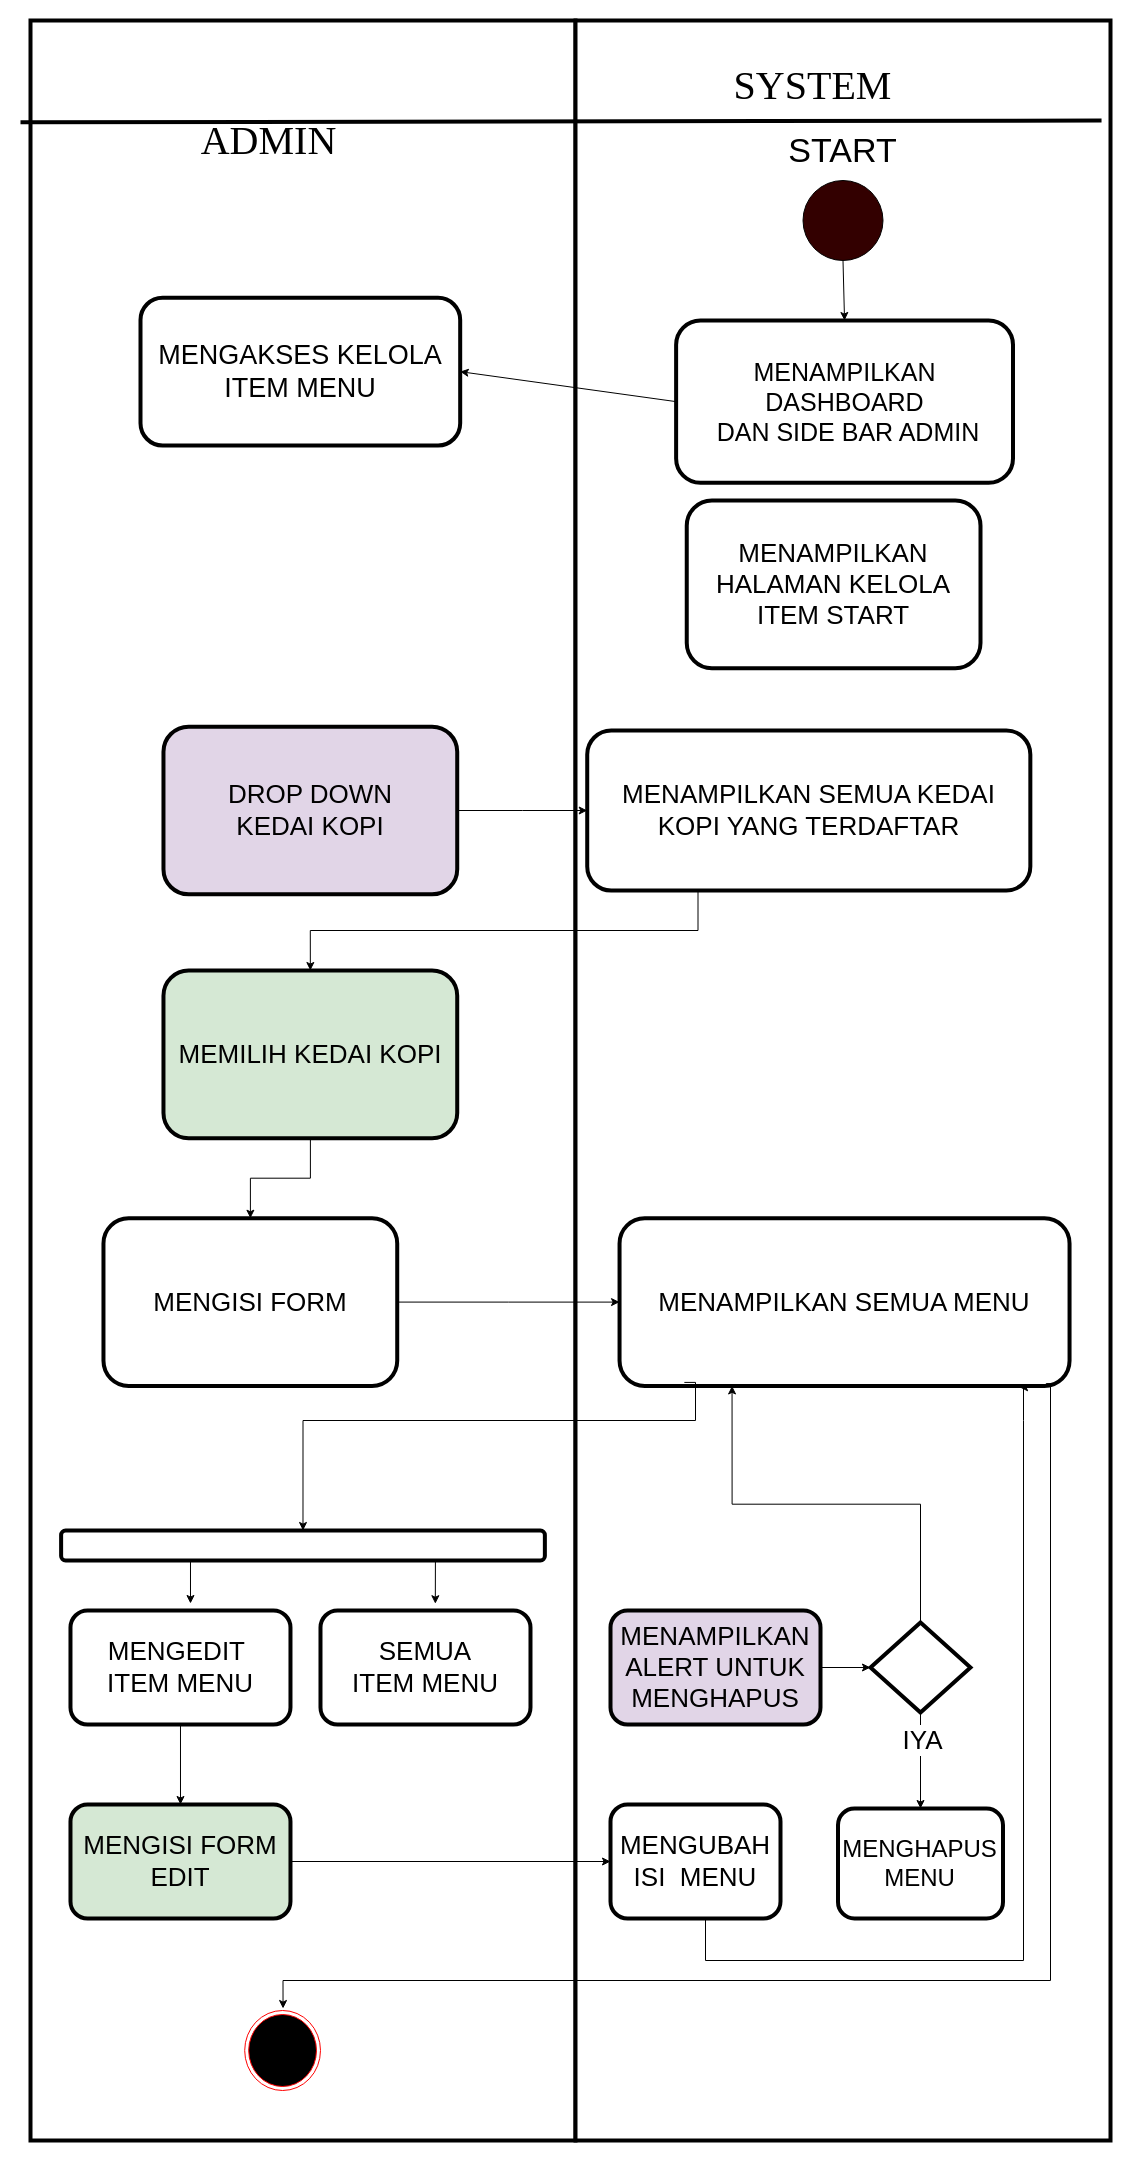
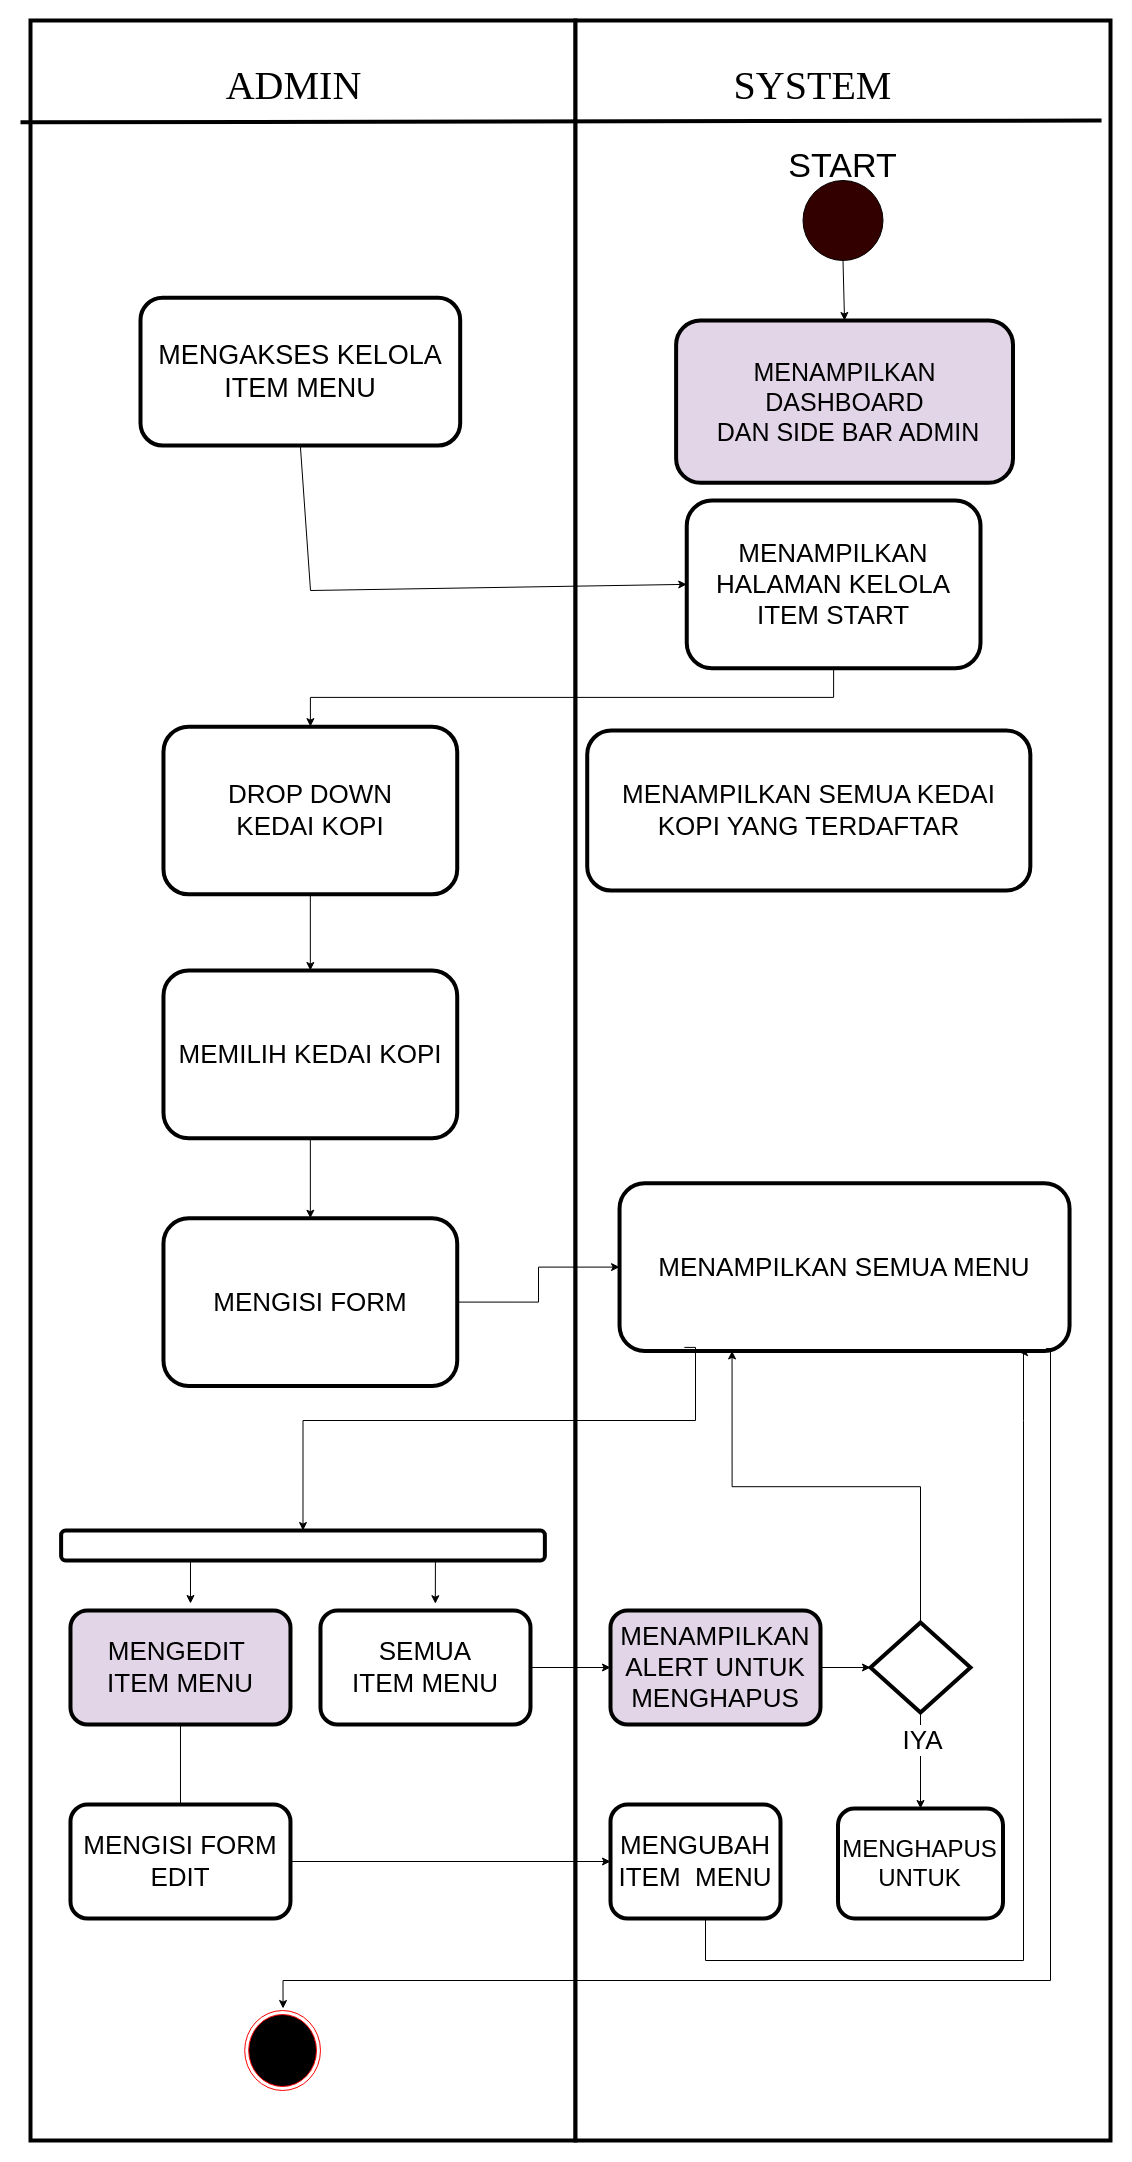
node "ADMIN": moved (269, 141) -> (294, 86)
node "START": moved (843, 151) -> (843, 166)
edge "MENAMPILKAN DASHBOARD DAN SIDE BAR ADMIN" -> "MENGAKSES KELOLA ITEM MENU": removed
node "MENAMPILKAN DASHBOARD DAN SIDE BAR ADMIN": fillcolor #ffffff -> #e1d5e7
edge "MENGAKSES KELOLA ITEM MENU" -> "MENAMPILKAN HALAMAN KELOLA ITEM START": added
edge "MENAMPILKAN HALAMAN KELOLA ITEM START" -> "DROP DOWN KEDAI KOPI": added
node "DROP DOWN KEDAI KOPI": fillcolor #e1d5e7 -> #ffffff
edge "DROP DOWN KEDAI KOPI" -> "MENAMPILKAN SEMUA KEDAI KOPI YANG TERDAFTAR": now "DROP DOWN KEDAI KOPI" -> "MEMILIH KEDAI KOPI"
edge "MENAMPILKAN SEMUA KEDAI KOPI YANG TERDAFTAR" -> "MEMILIH KEDAI KOPI": removed
node "MEMILIH KEDAI KOPI": fillcolor #d5e8d4 -> #ffffff
node "MENGISI FORM": moved (250, 1302) -> (310, 1302)
node "MENAMPILKAN SEMUA MENU": moved (845, 1302) -> (845, 1267)
node "MENGEDIT ITEM MENU": fillcolor #ffffff -> #e1d5e7
edge "SEMUA ITEM MENU" -> "MENAMPILKAN ALERT UNTUK MENGHAPUS": added
edge "MENGEDIT ITEM MENU" -> "MENGISI FORM EDIT": arrowhead classic -> none
node "MENGISI FORM EDIT": fillcolor #d5e8d4 -> #ffffff
node "MENGUBAH ISI MENU": label "MENGUBAH ISI MENU" -> "MENGUBAH ITEM MENU"
node "MENGHAPUS MENU": label "MENGHAPUS MENU" -> "MENGHAPUS UNTUK"
